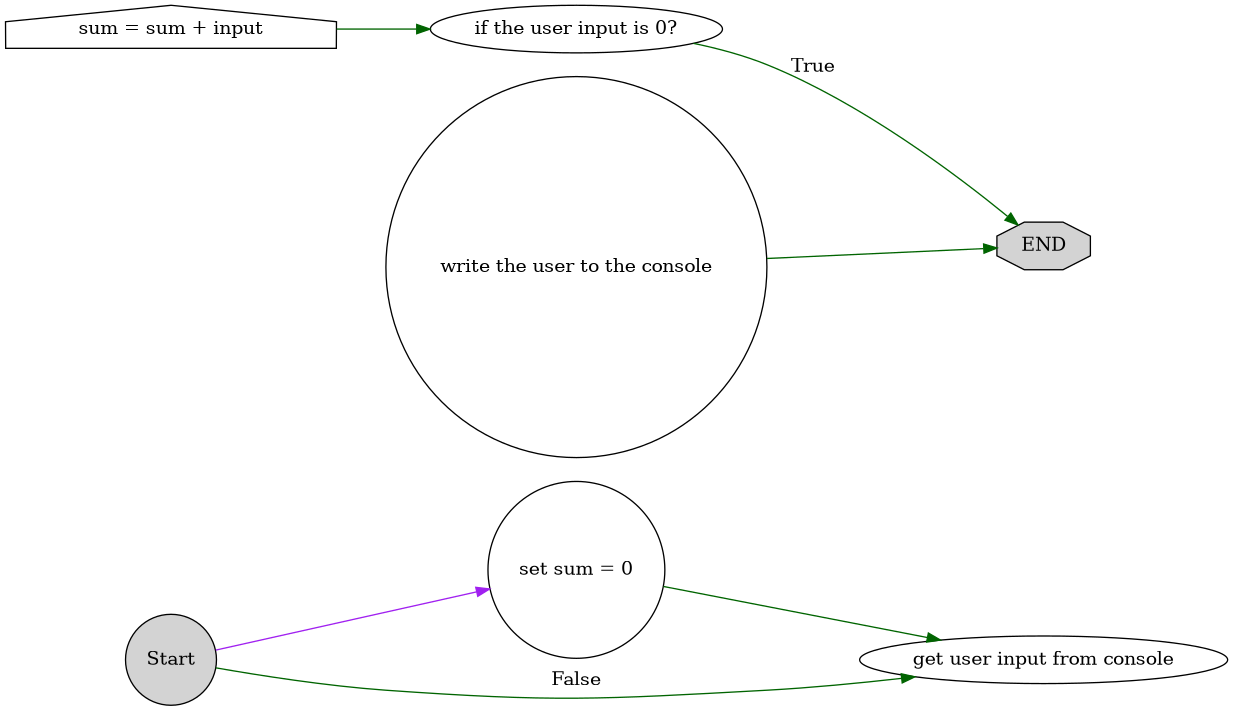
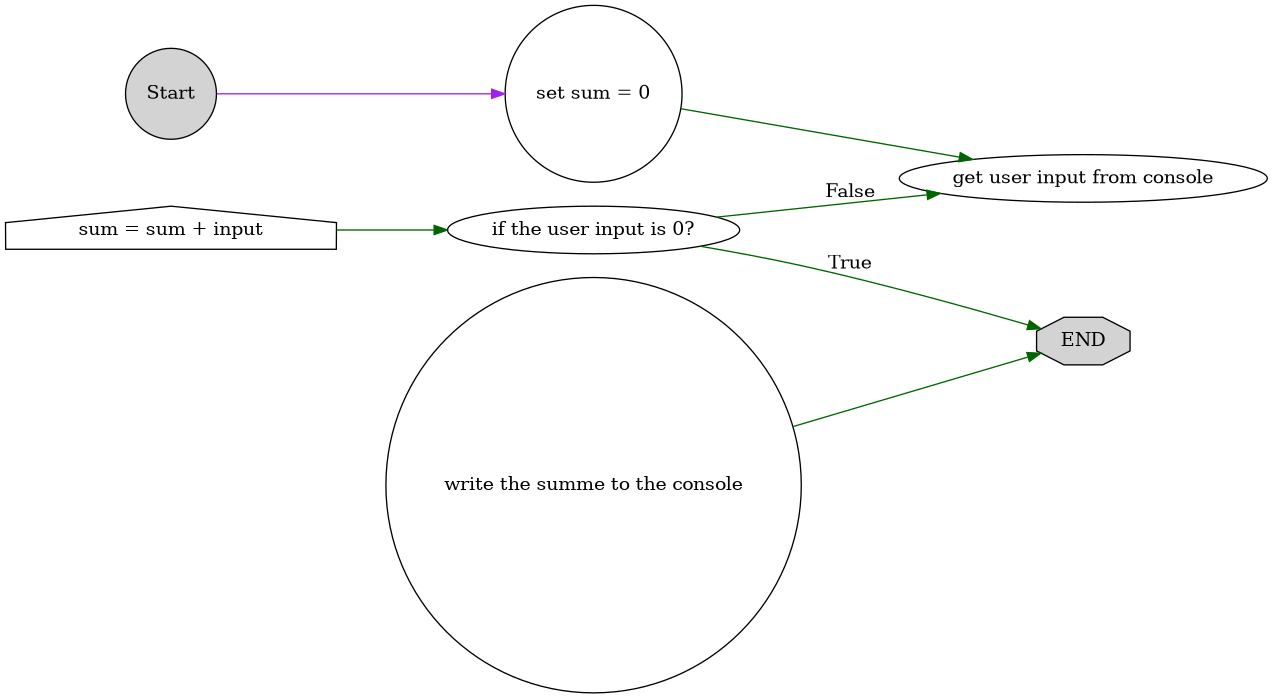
node "write the user to the console": label "write the user to the console" -> "write the summe to the console"
edge "Start" -> "get user input from console": now "if the user input is 0?" -> "get user input from console"
